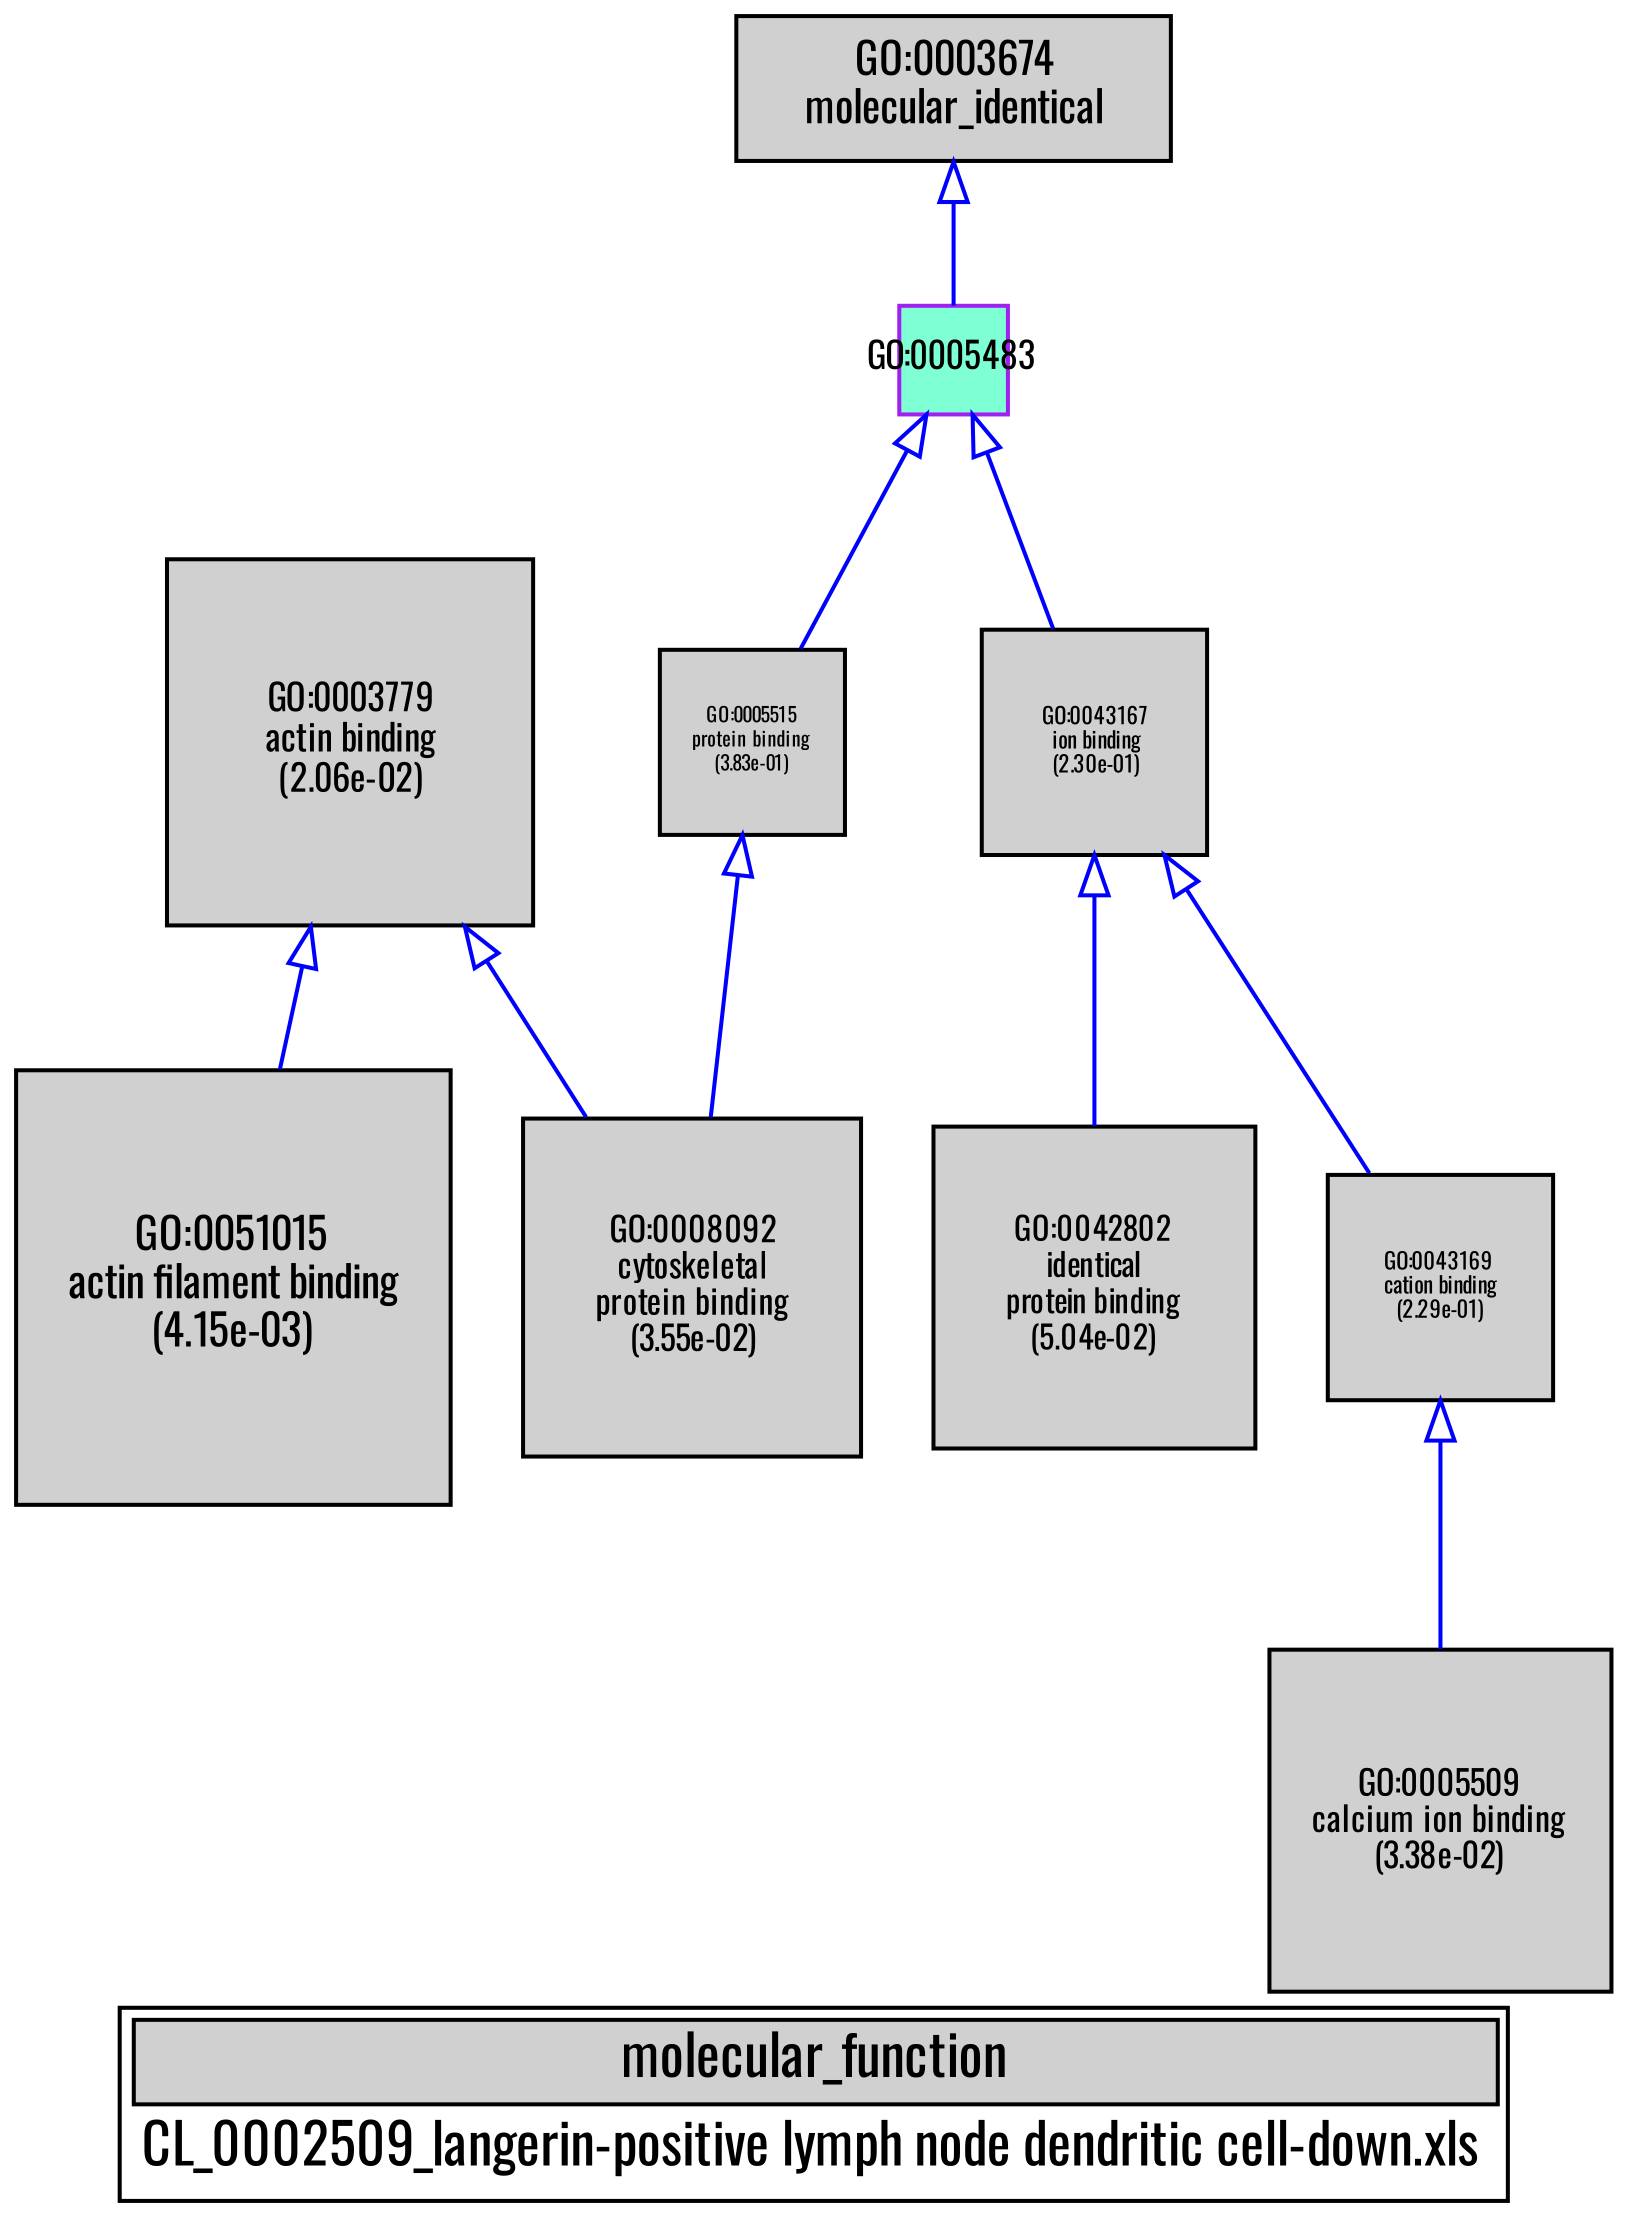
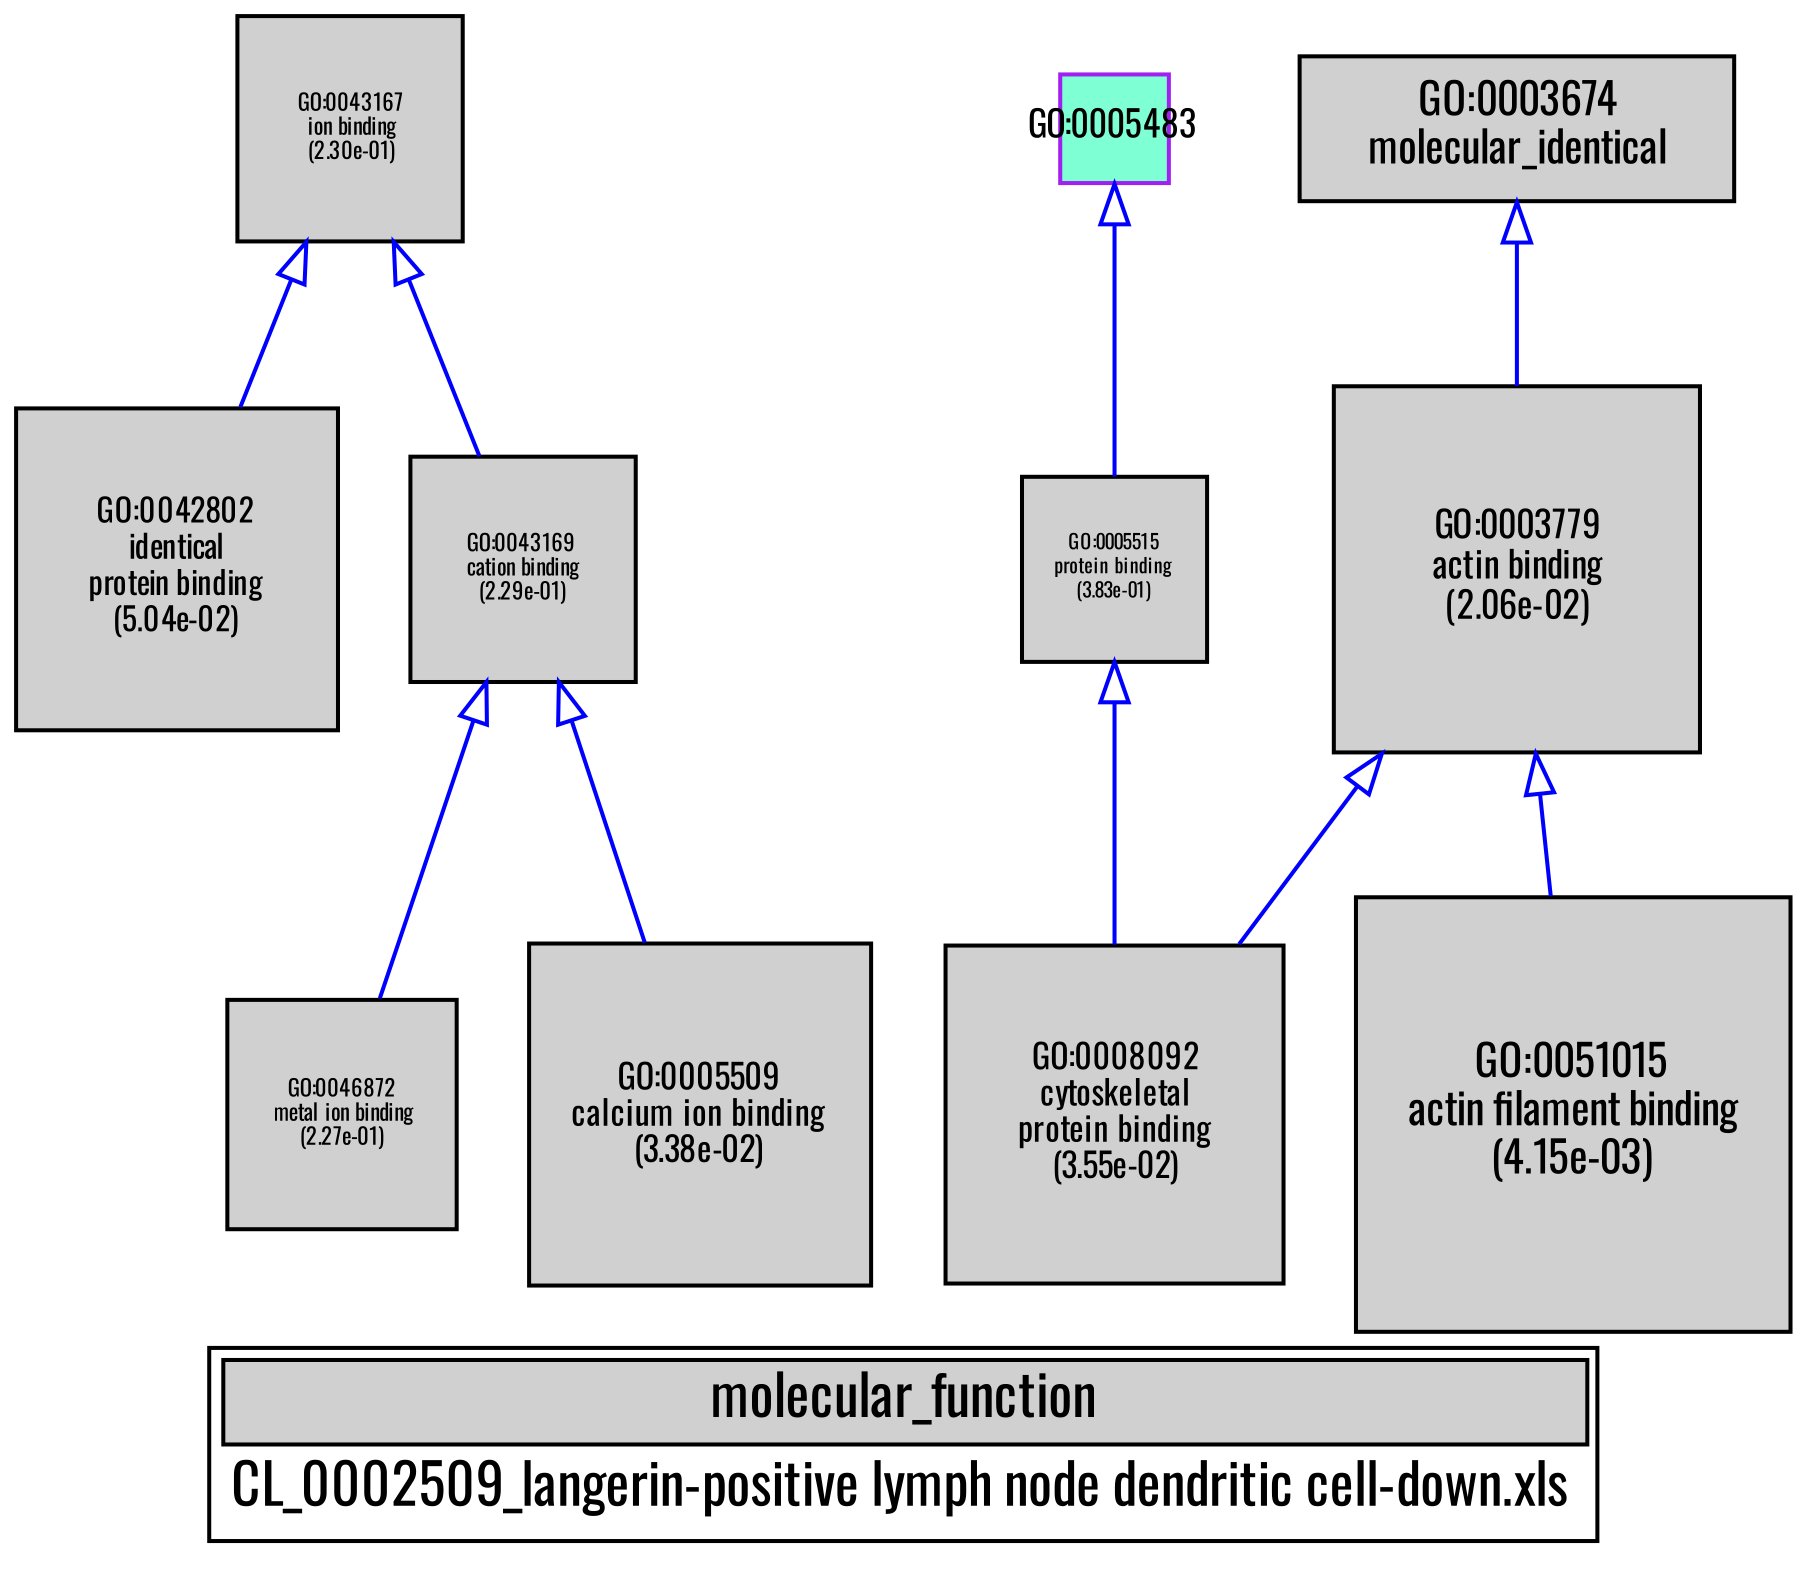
edge "GO:0005483" -> "GO:0003674": now "GO:0003779" -> "GO:0003674"
edge "GO:0043167" -> "GO:0005483": removed
node "GO:0046872": added
